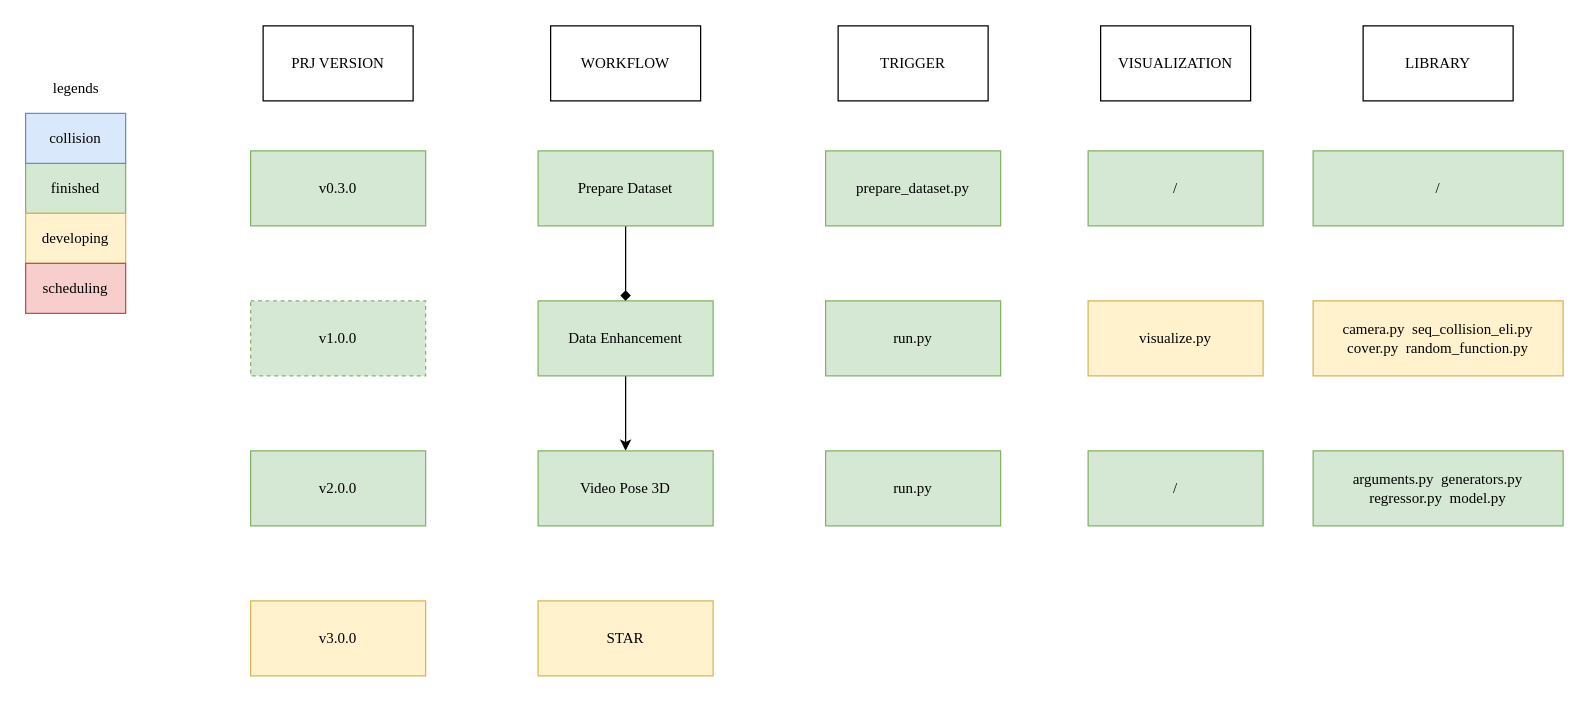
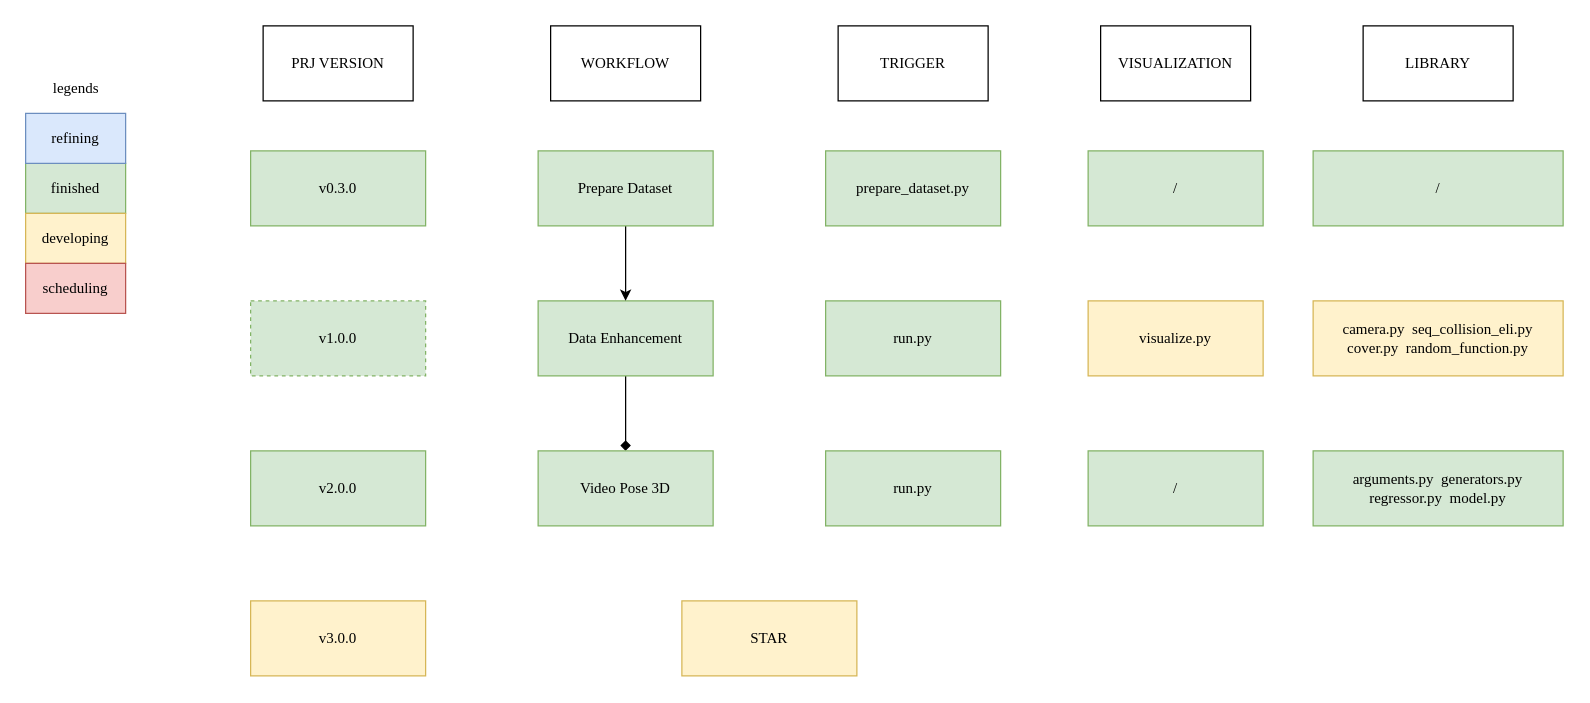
node "collision": label "collision" -> "refining"
edge "Prepare Dataset" -> "Data Enhancement": arrowhead diamond -> classic
edge "Data Enhancement" -> "Video Pose 3D": arrowhead classic -> diamond
node "STAR": moved (626, 638) -> (769, 638)
